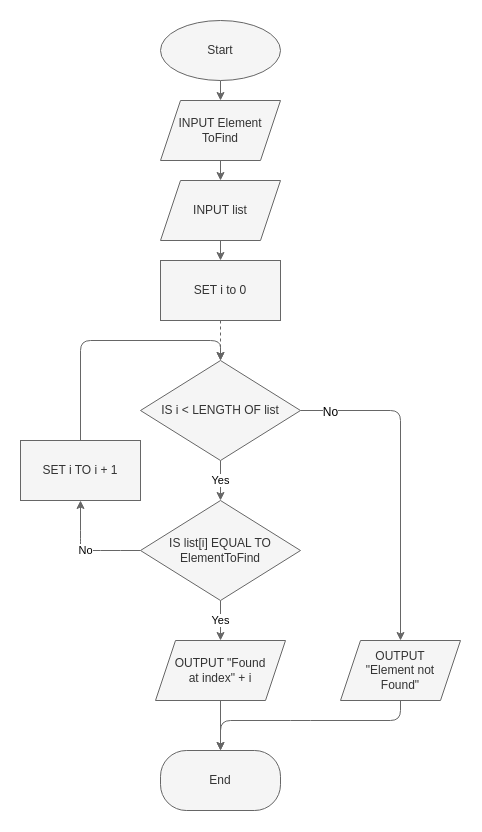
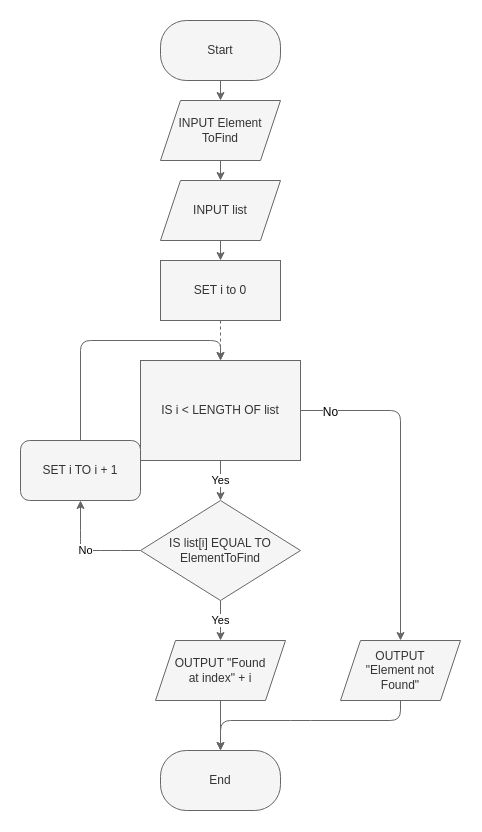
node "Start": shape ellipse -> rounded rectangle
node "IS i < LENGTH OF list": shape diamond -> rectangle
node "SET i TO i + 1": shape rectangle -> rounded rectangle
